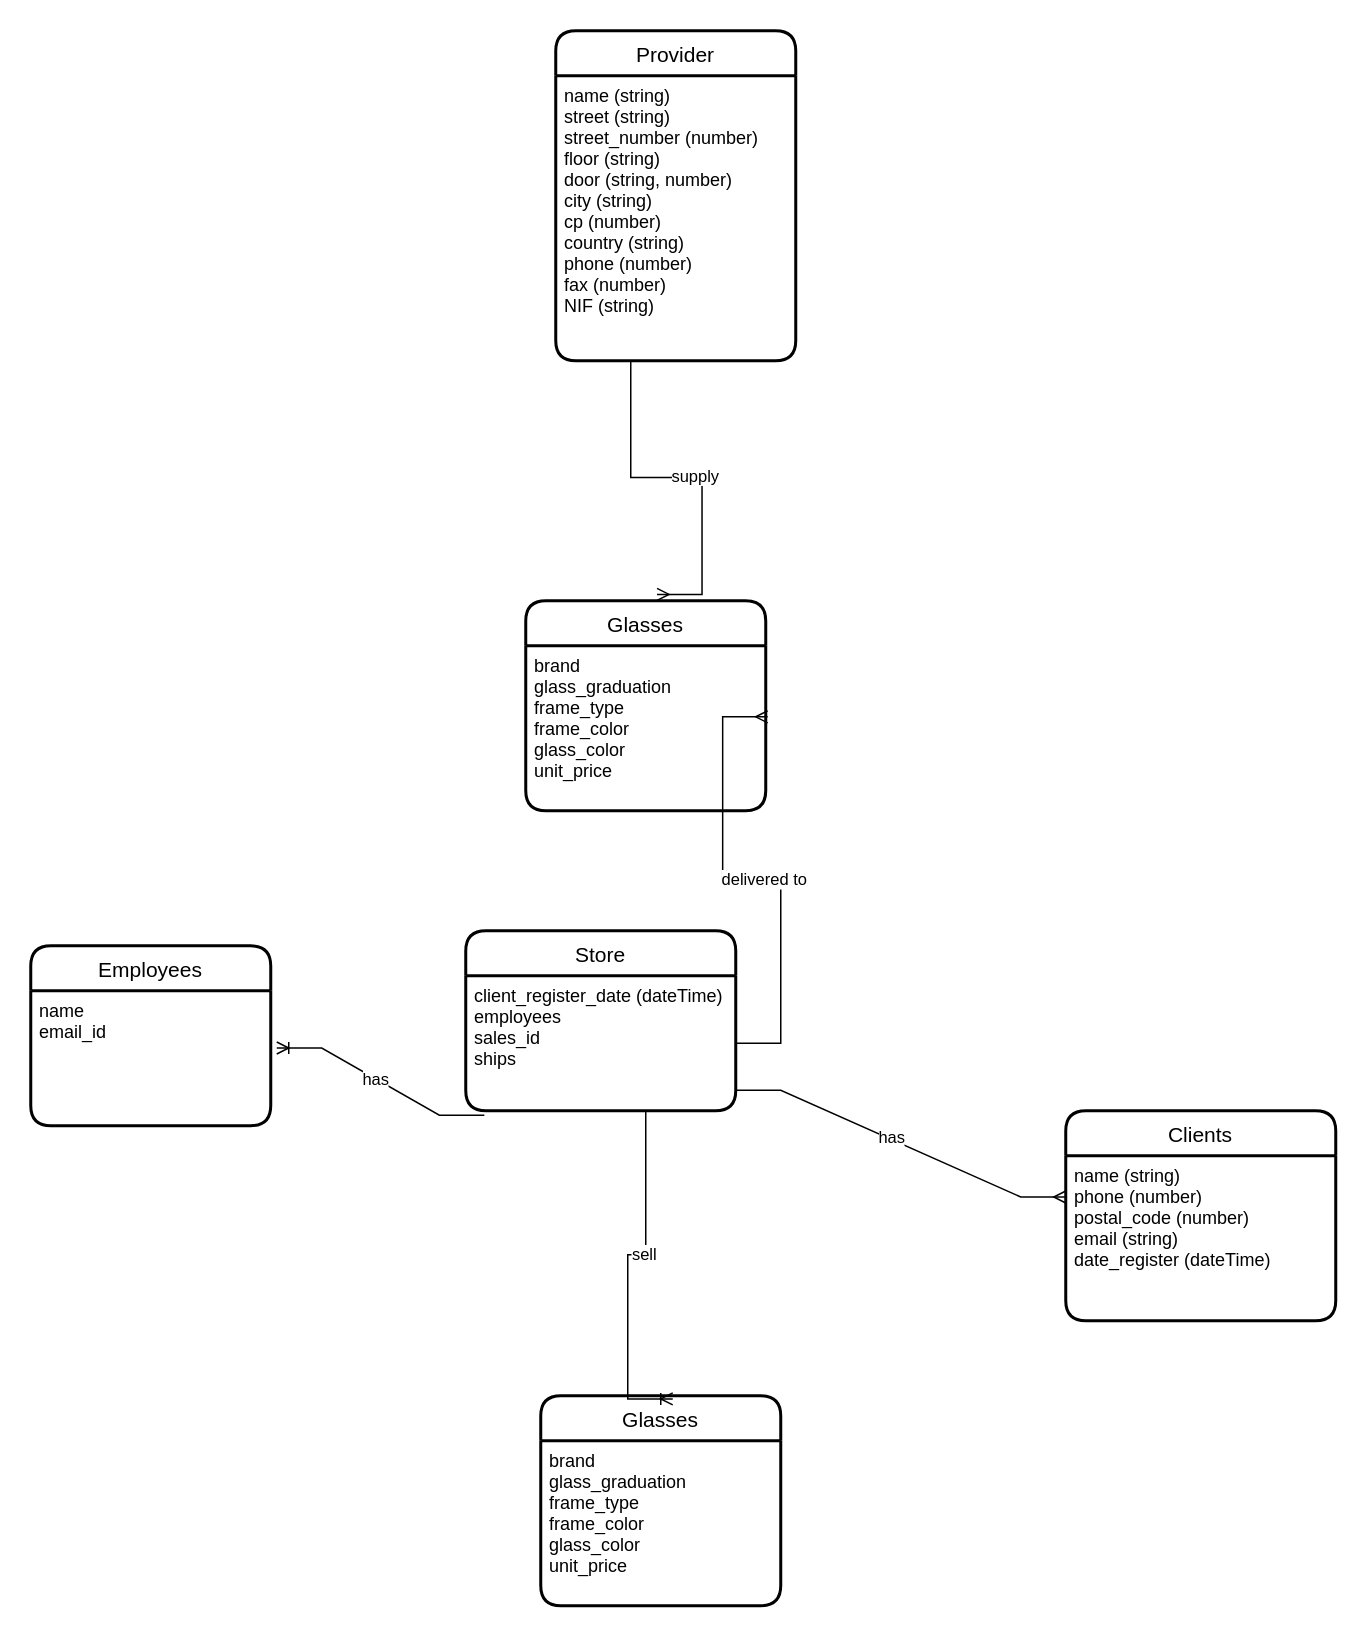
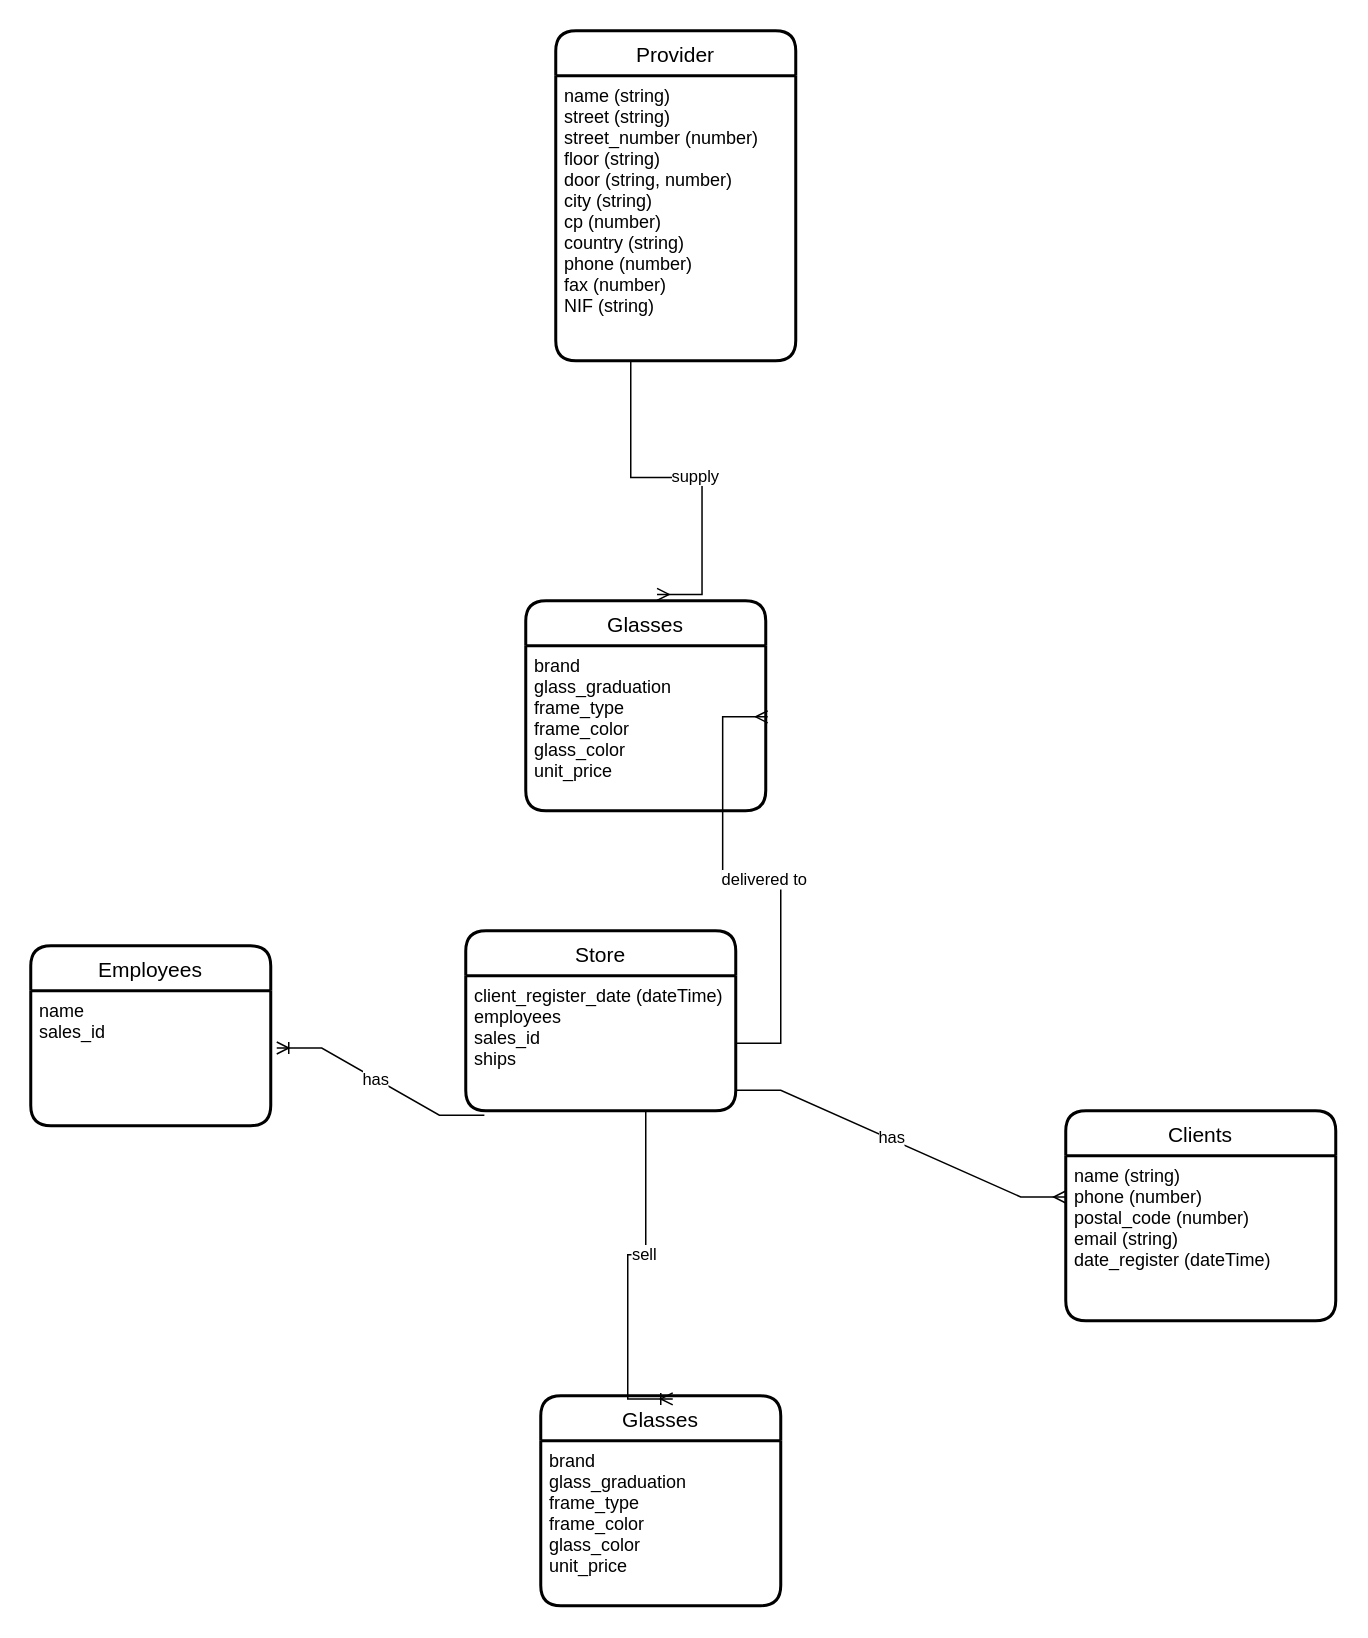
node "name email_id": label "name email_id" -> "name sales_id"
